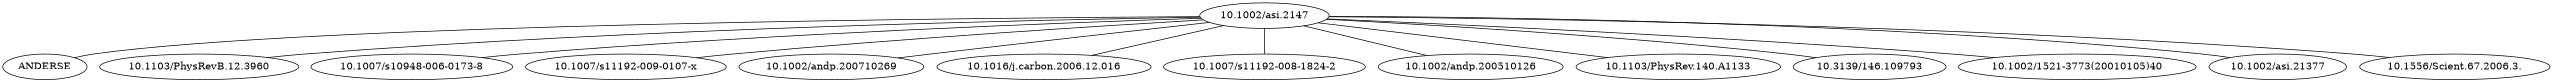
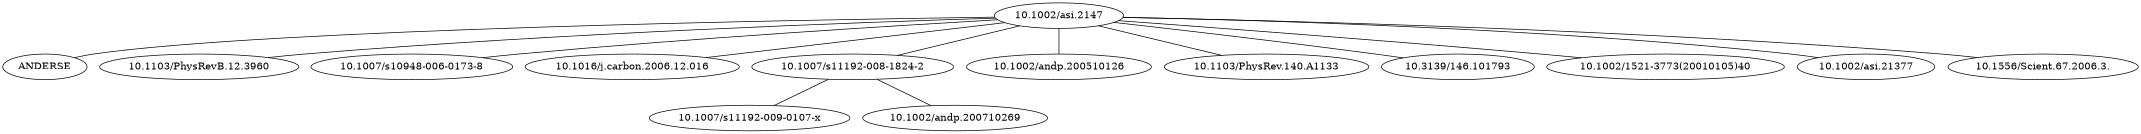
edge "10.1002/asi.2147" -- "10.1007/s11192-009-0107-x": now "10.1007/s11192-008-1824-2" -- "10.1007/s11192-009-0107-x"
edge "10.1002/asi.2147" -- "10.1002/andp.200710269": now "10.1007/s11192-008-1824-2" -- "10.1002/andp.200710269"
node "10.3139/146.109793": label "10.3139/146.109793" -> "10.3139/146.101793"
